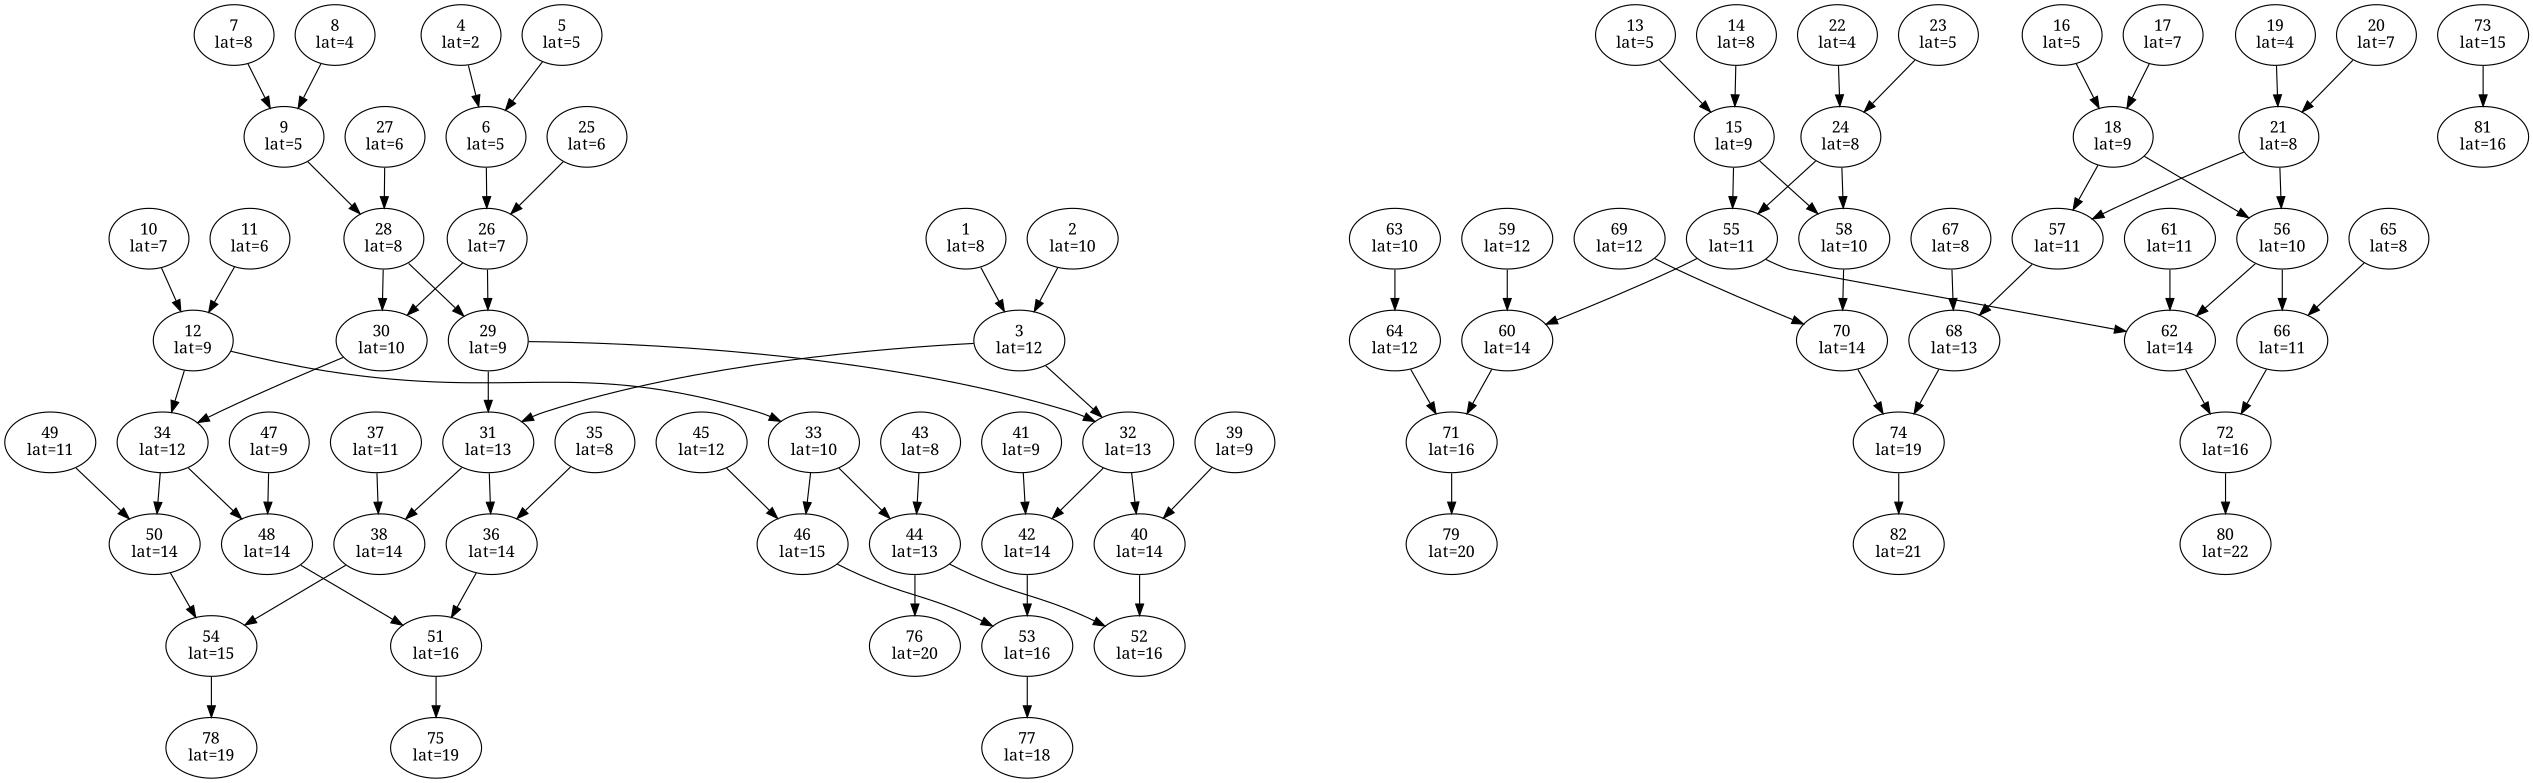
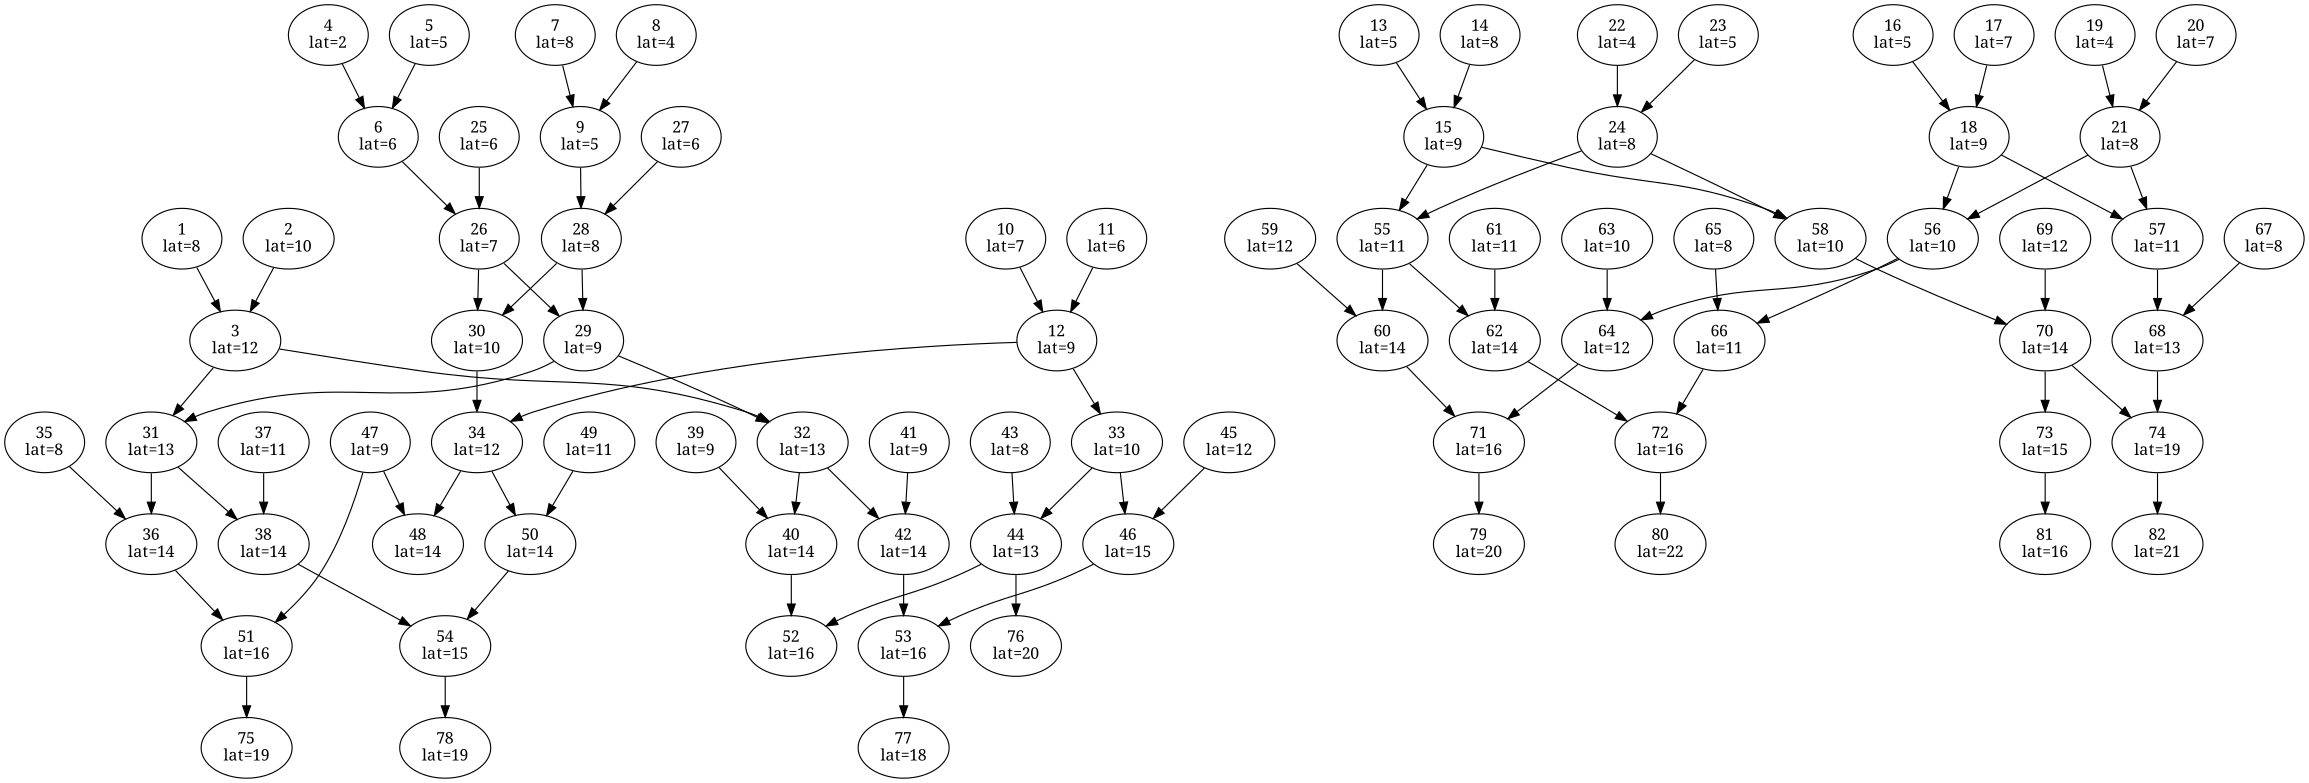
node "6 lat=5": label "6 lat=5" -> "6 lat=6"
edge "56 lat=10" -> "62 lat=14": now "56 lat=10" -> "64 lat=12"
edge "70 lat=14" -> "73 lat=15": added
edge "48 lat=14" -> "51 lat=16": now "47 lat=9" -> "51 lat=16"
